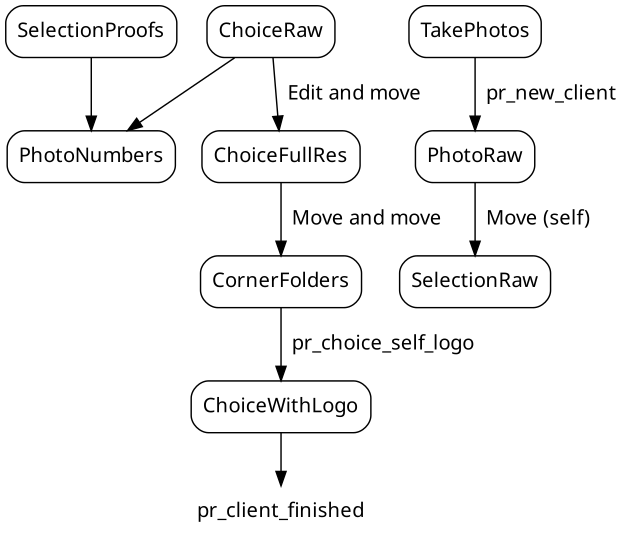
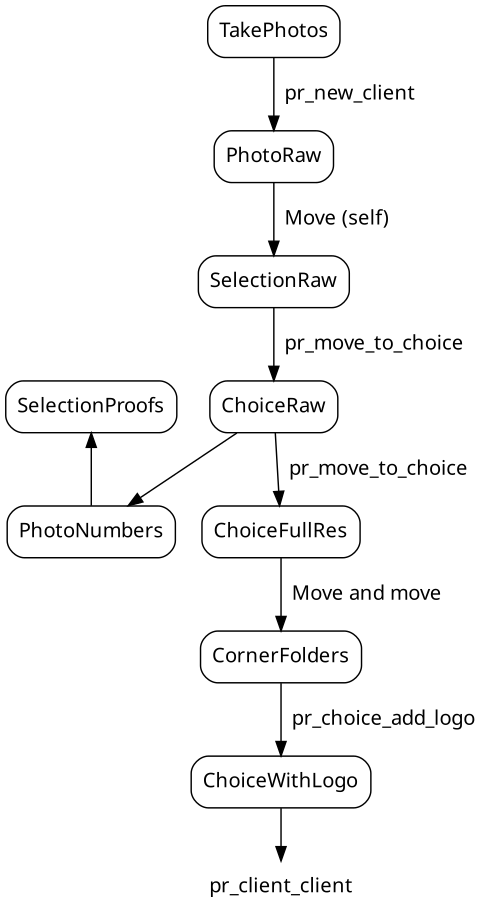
edge "SelectionProofs" -> "PhotoNumbers": reversed
edge "ChoiceRaw" -> "ChoiceFullRes": label "  Edit and move" -> "  pr_move_to_choice"
edge "SelectionRaw" -> "ChoiceRaw": added, label "pr_move_to_choice"
edge "CornerFolders" -> "ChoiceWithLogo": label "  pr_choice_self_logo" -> "  pr_choice_add_logo"
node "pr_client_finished": label "pr_client_finished" -> "pr_client_client"
